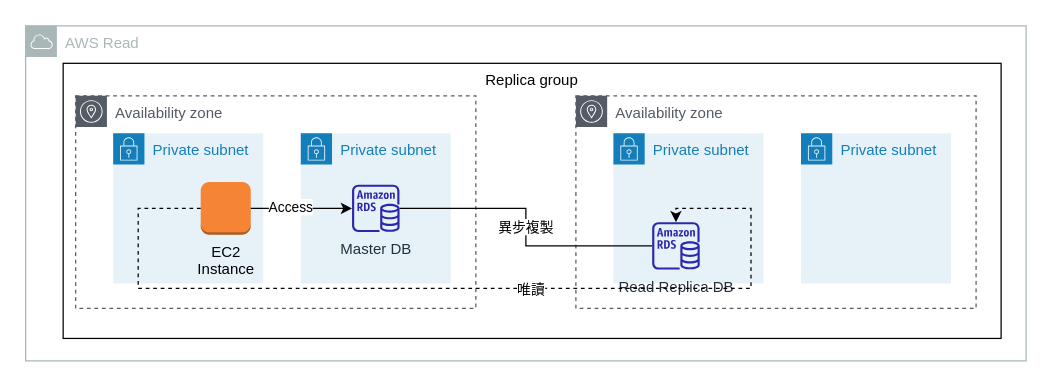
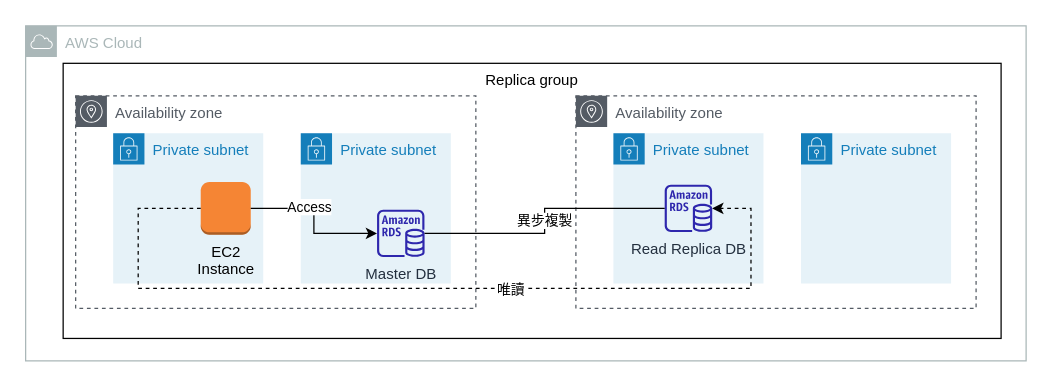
node "AWS Read": label "AWS Read" -> "AWS Cloud"
node "Master DB": moved (376, 208) -> (401, 233)
node "Read Replica DB": moved (676, 246) -> (688, 208)
